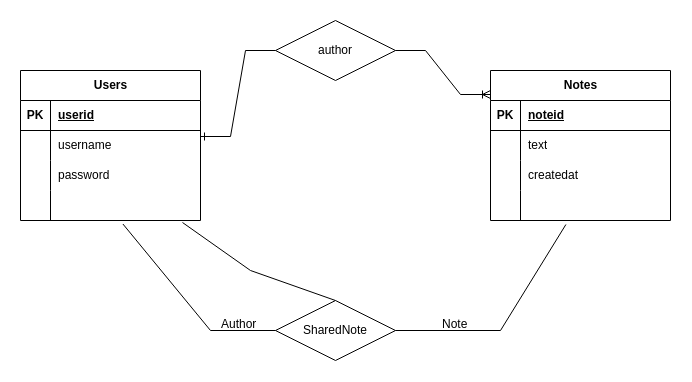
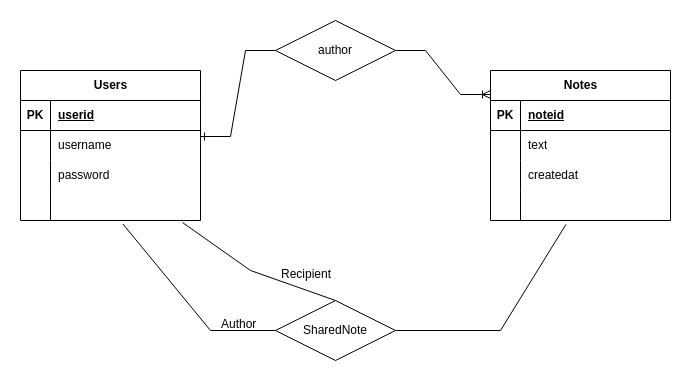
node "Recipient": added
node "Note": removed
